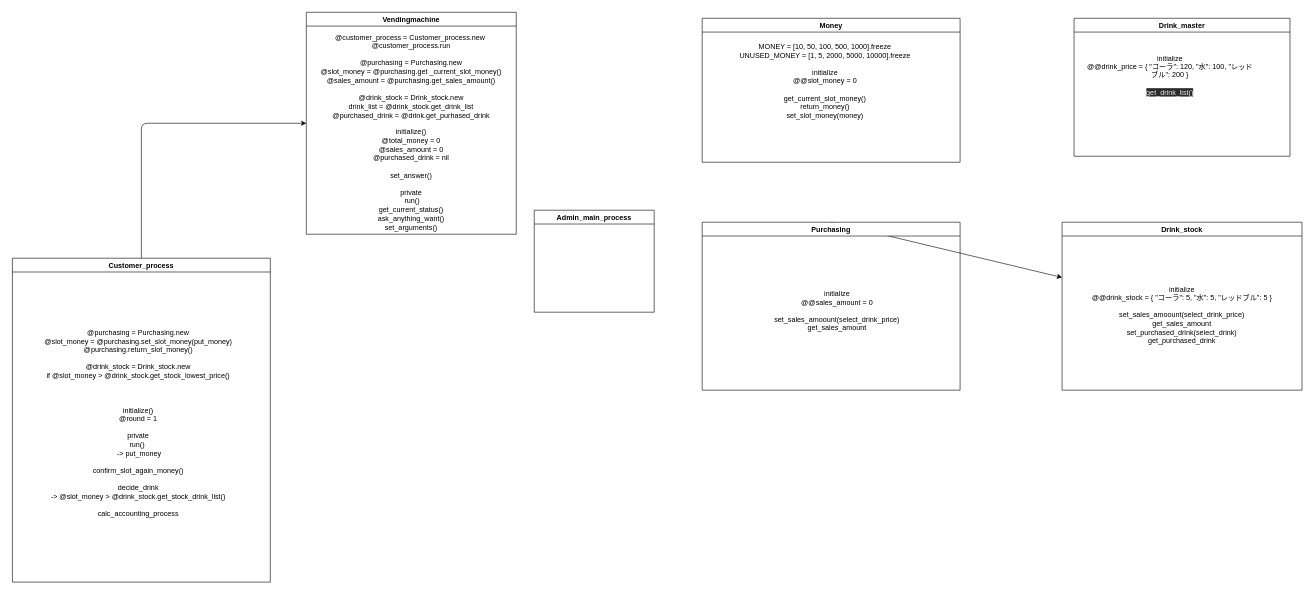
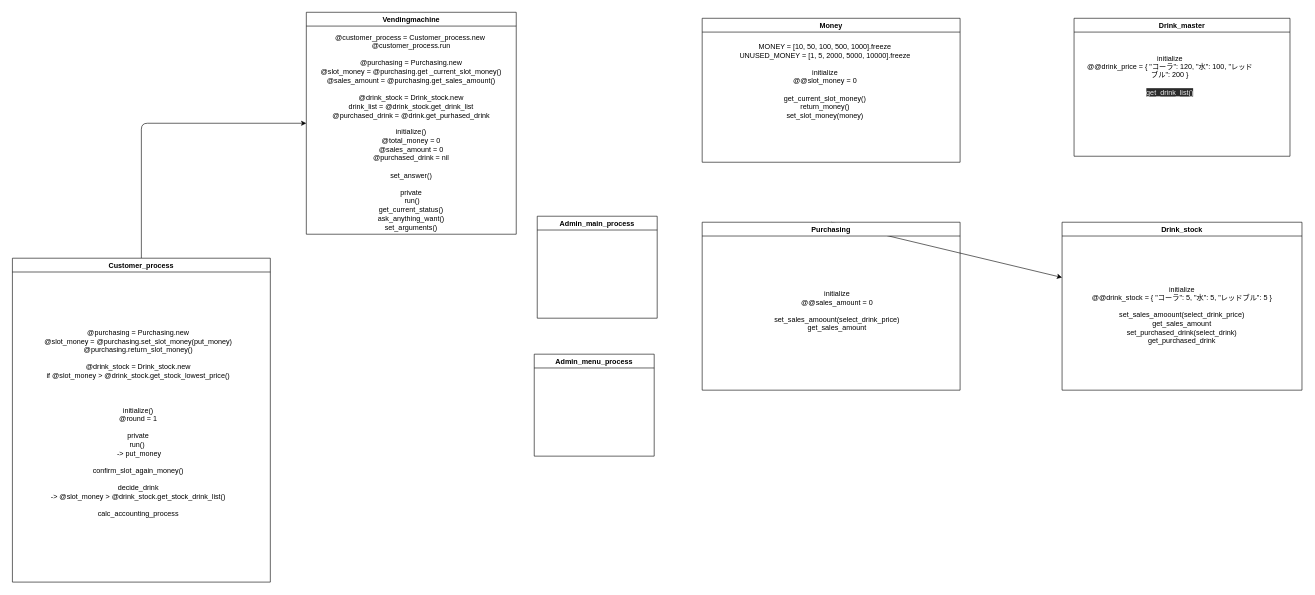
node "Admin_main_process": moved (594, 261) -> (597, 267)
node "Admin_menu_process": added
